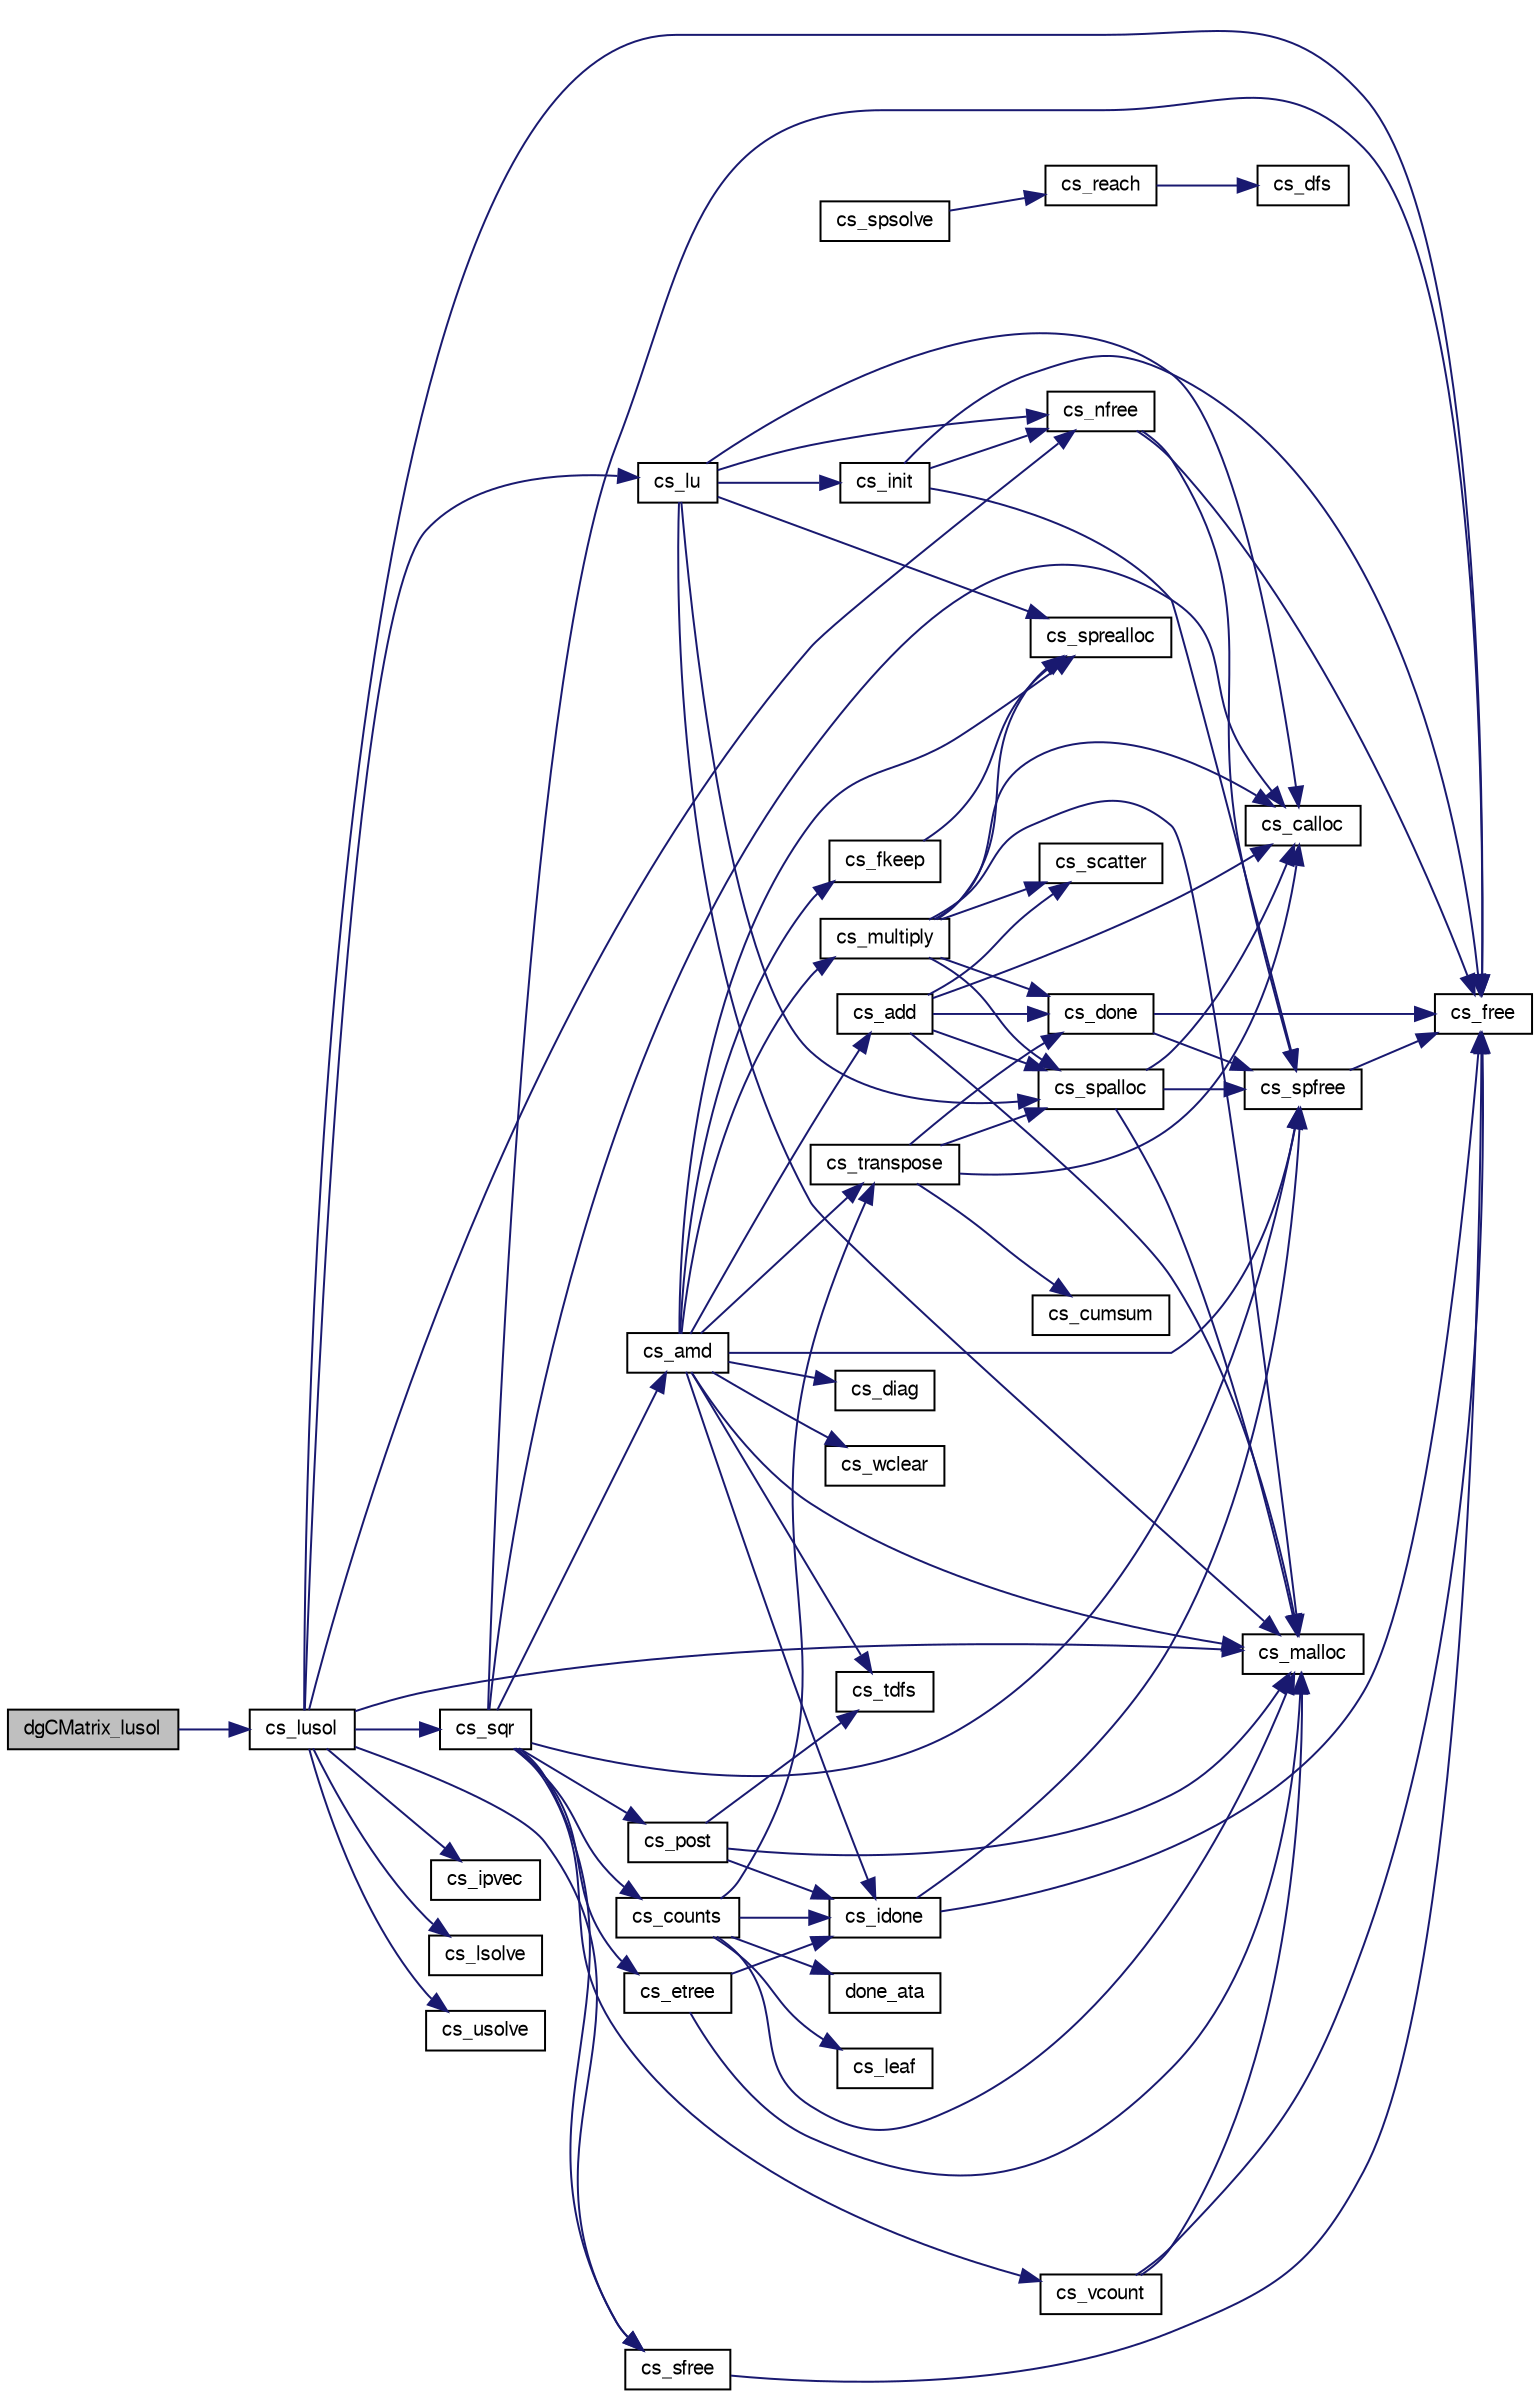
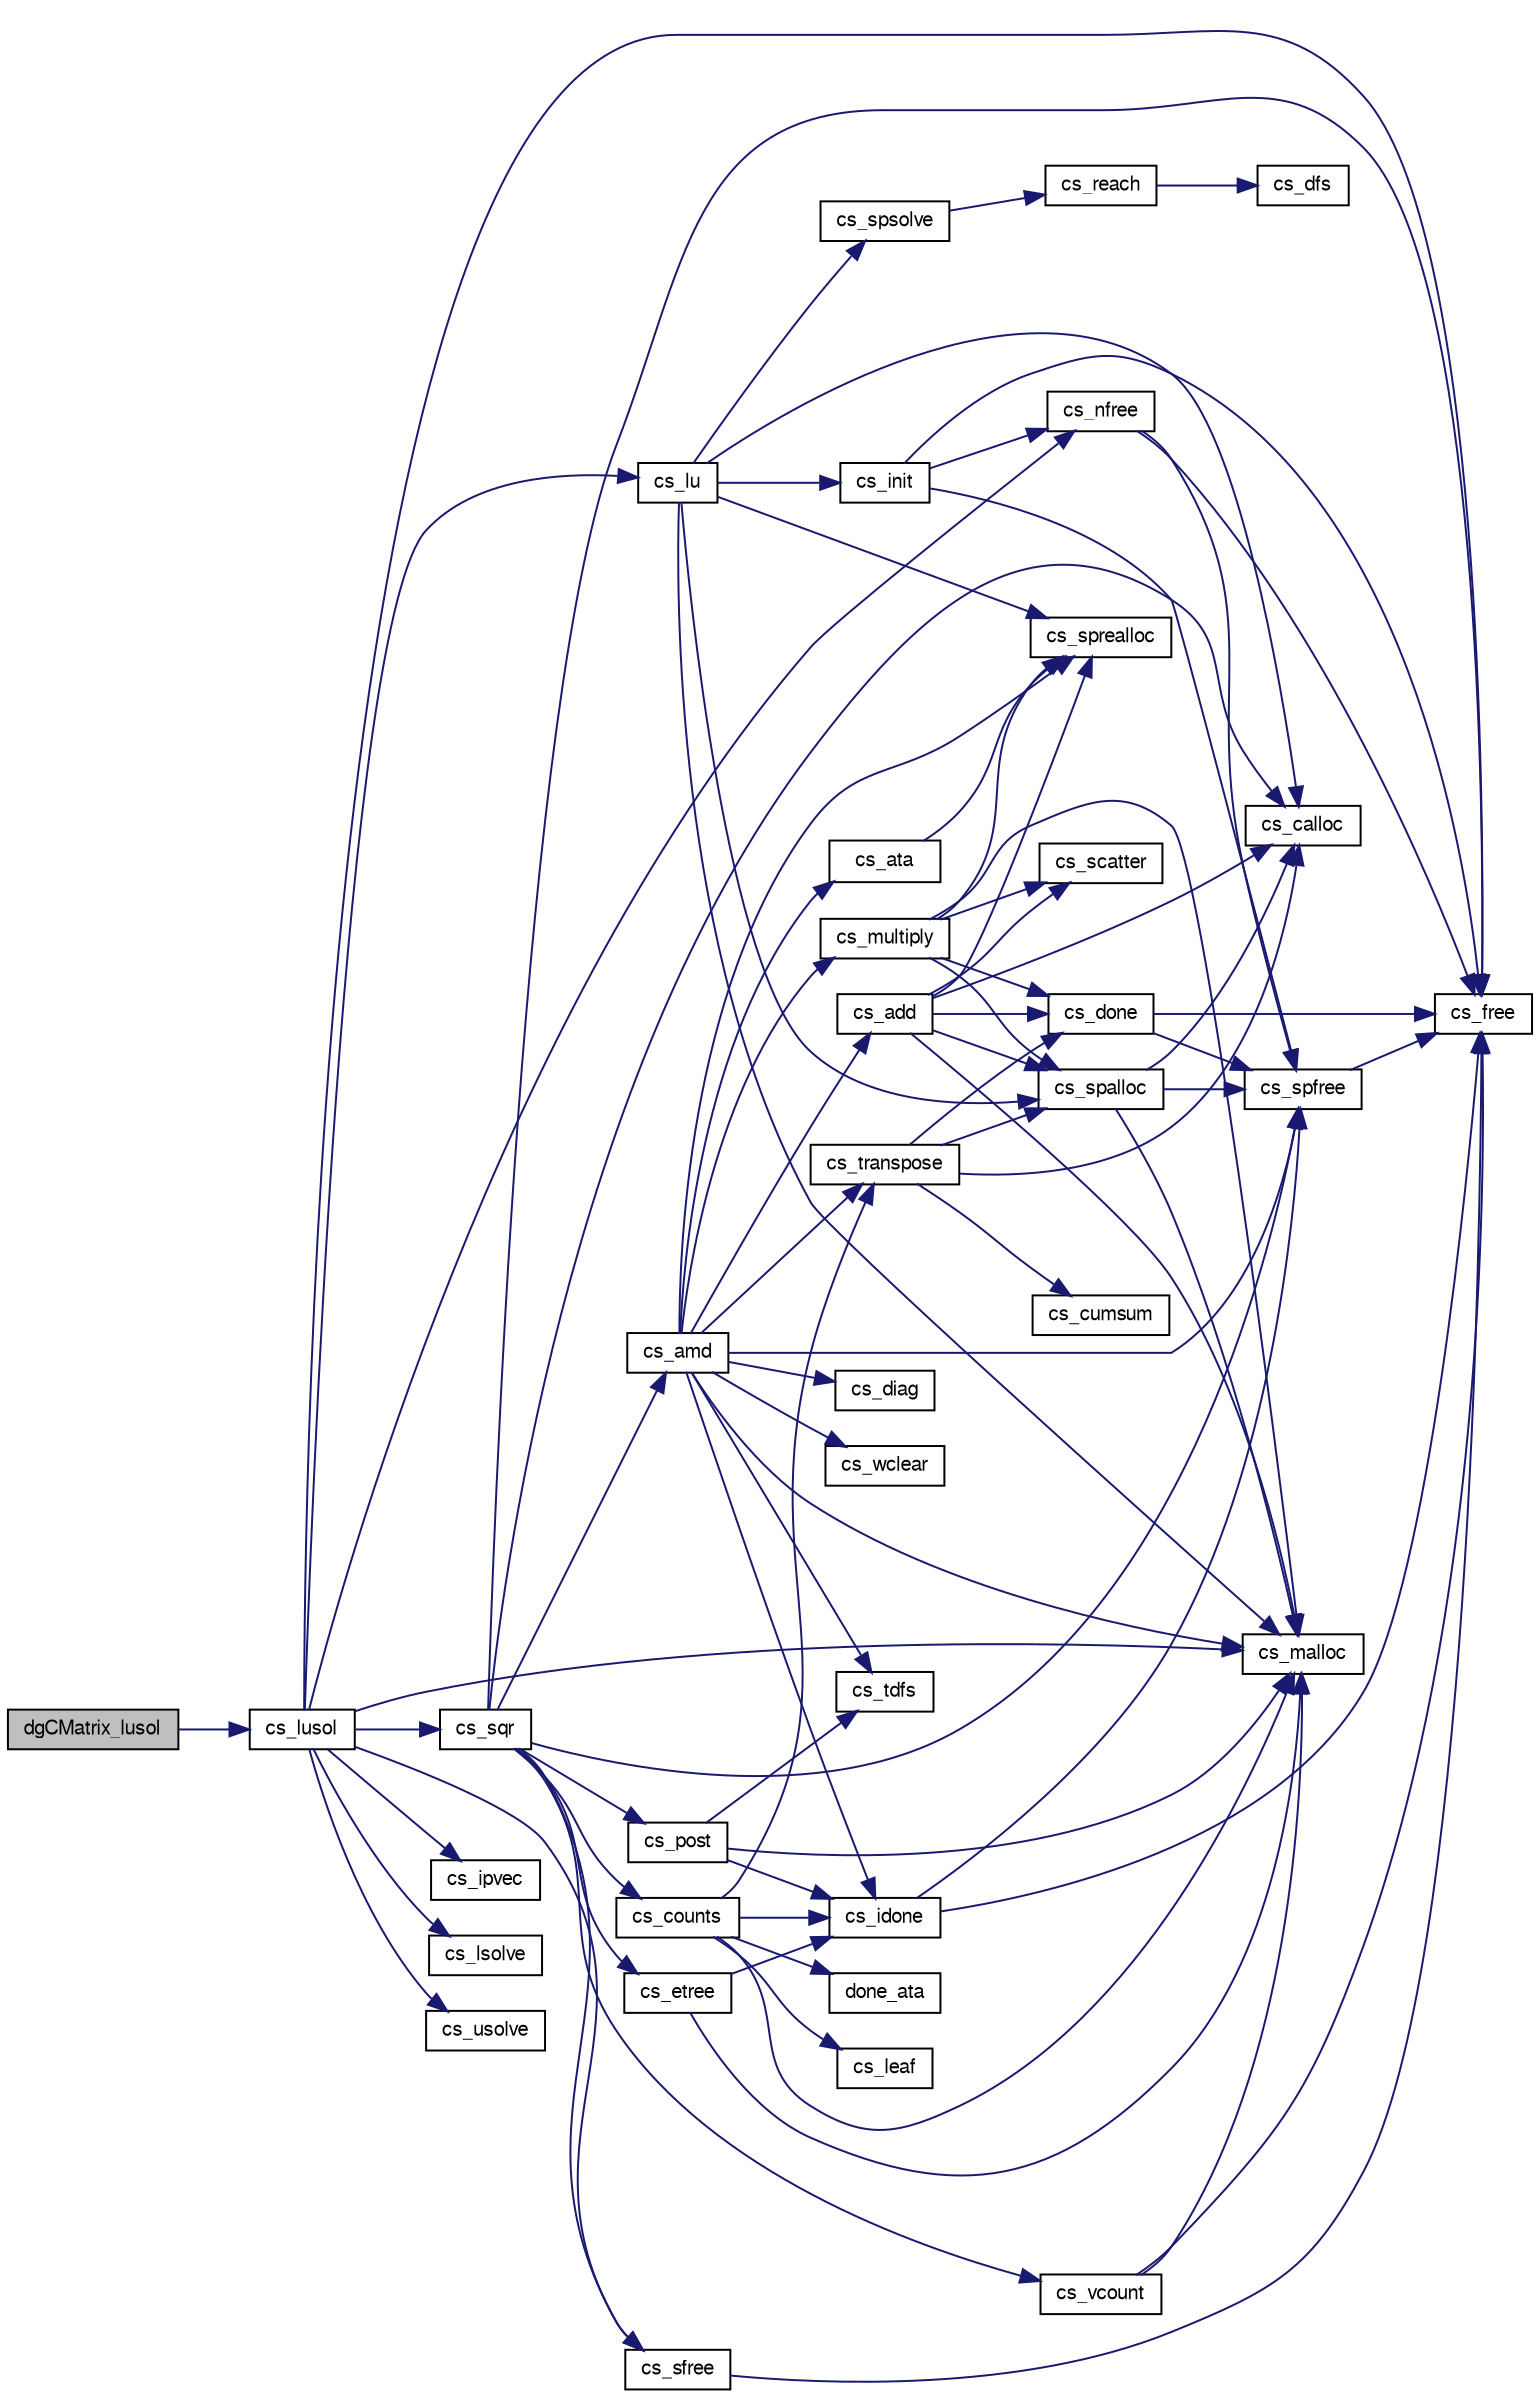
edge "cs_lu" -> "cs_nfree": now "cs_lu" -> "cs_spsolve"
edge "cs_multiply" -> "cs_calloc": removed
edge "cs_add" -> "cs_sprealloc": added
node "cs_fkeep": label "cs_fkeep" -> "cs_ata"
